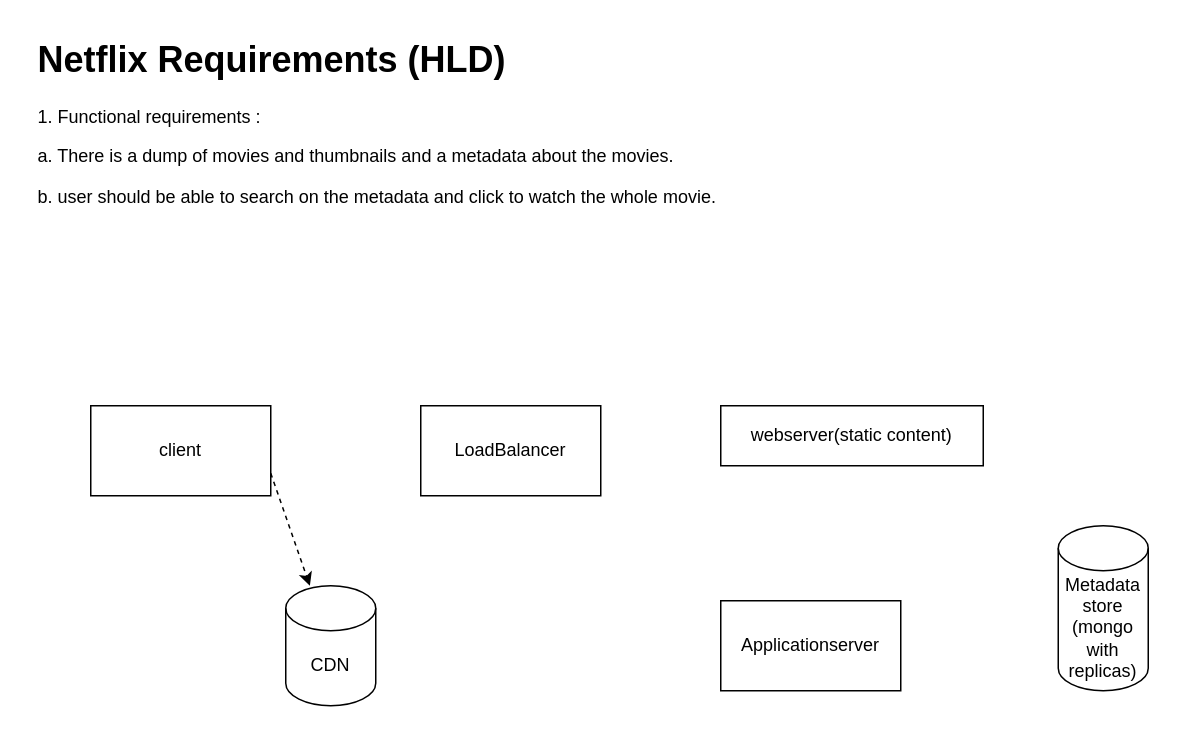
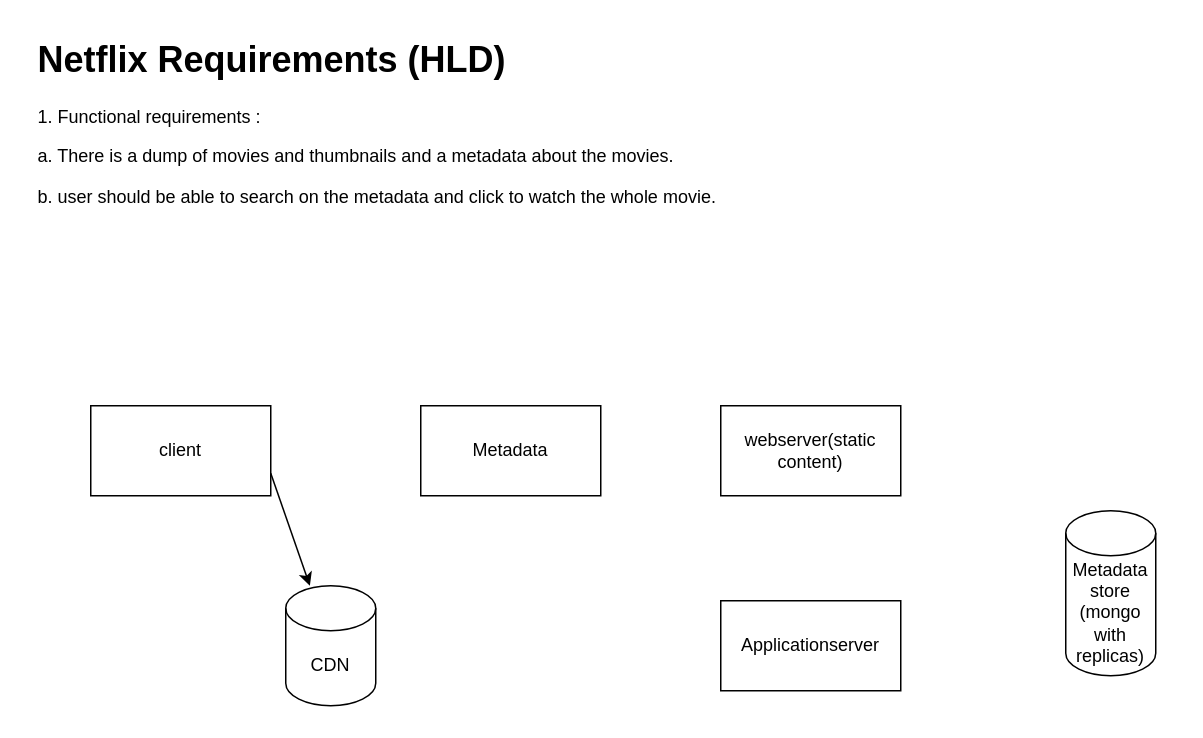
node "webserver(static content)": size 263x60 -> 180x90
node "LoadBalancer": label "LoadBalancer" -> "Metadata"
edge "client" -> "CDN": style dashed -> solid
node "Metadata store (mongo with replicas)": moved (1103, 608) -> (1111, 593)
